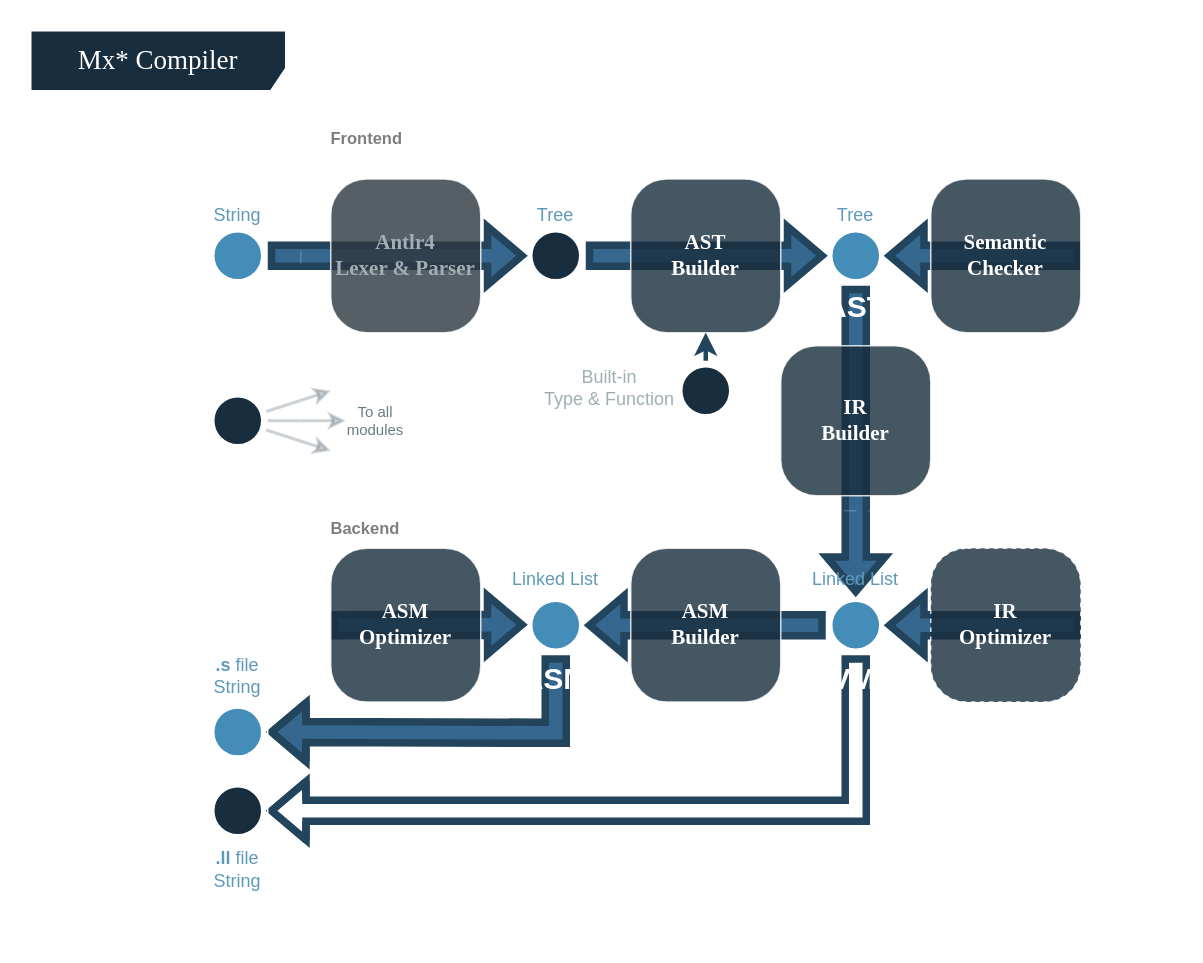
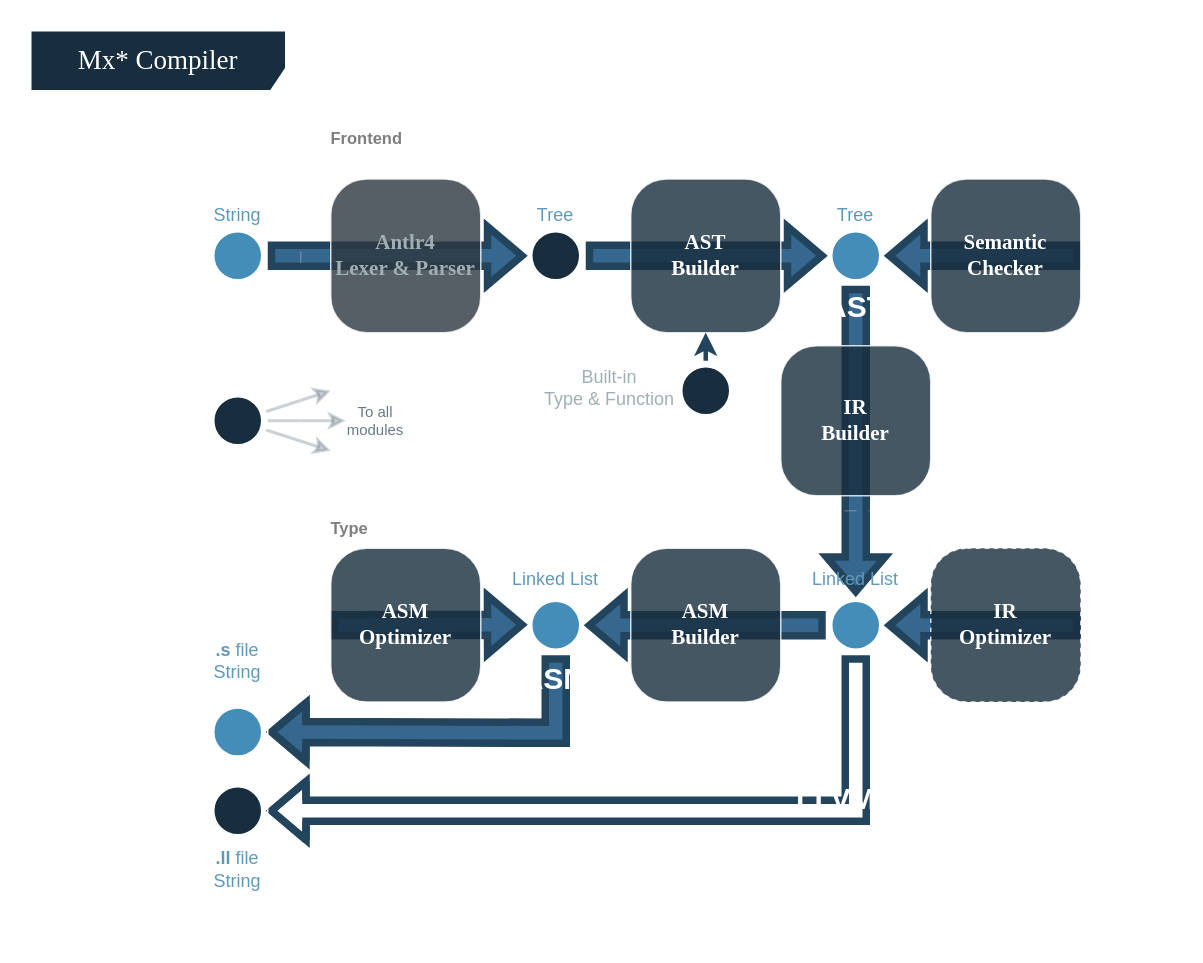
node "Backend": label "Backend" -> "Type"
node ".s file String": moved (238, 675) -> (238, 660)
node "LLVM IR": moved (856, 678) -> (856, 798)
